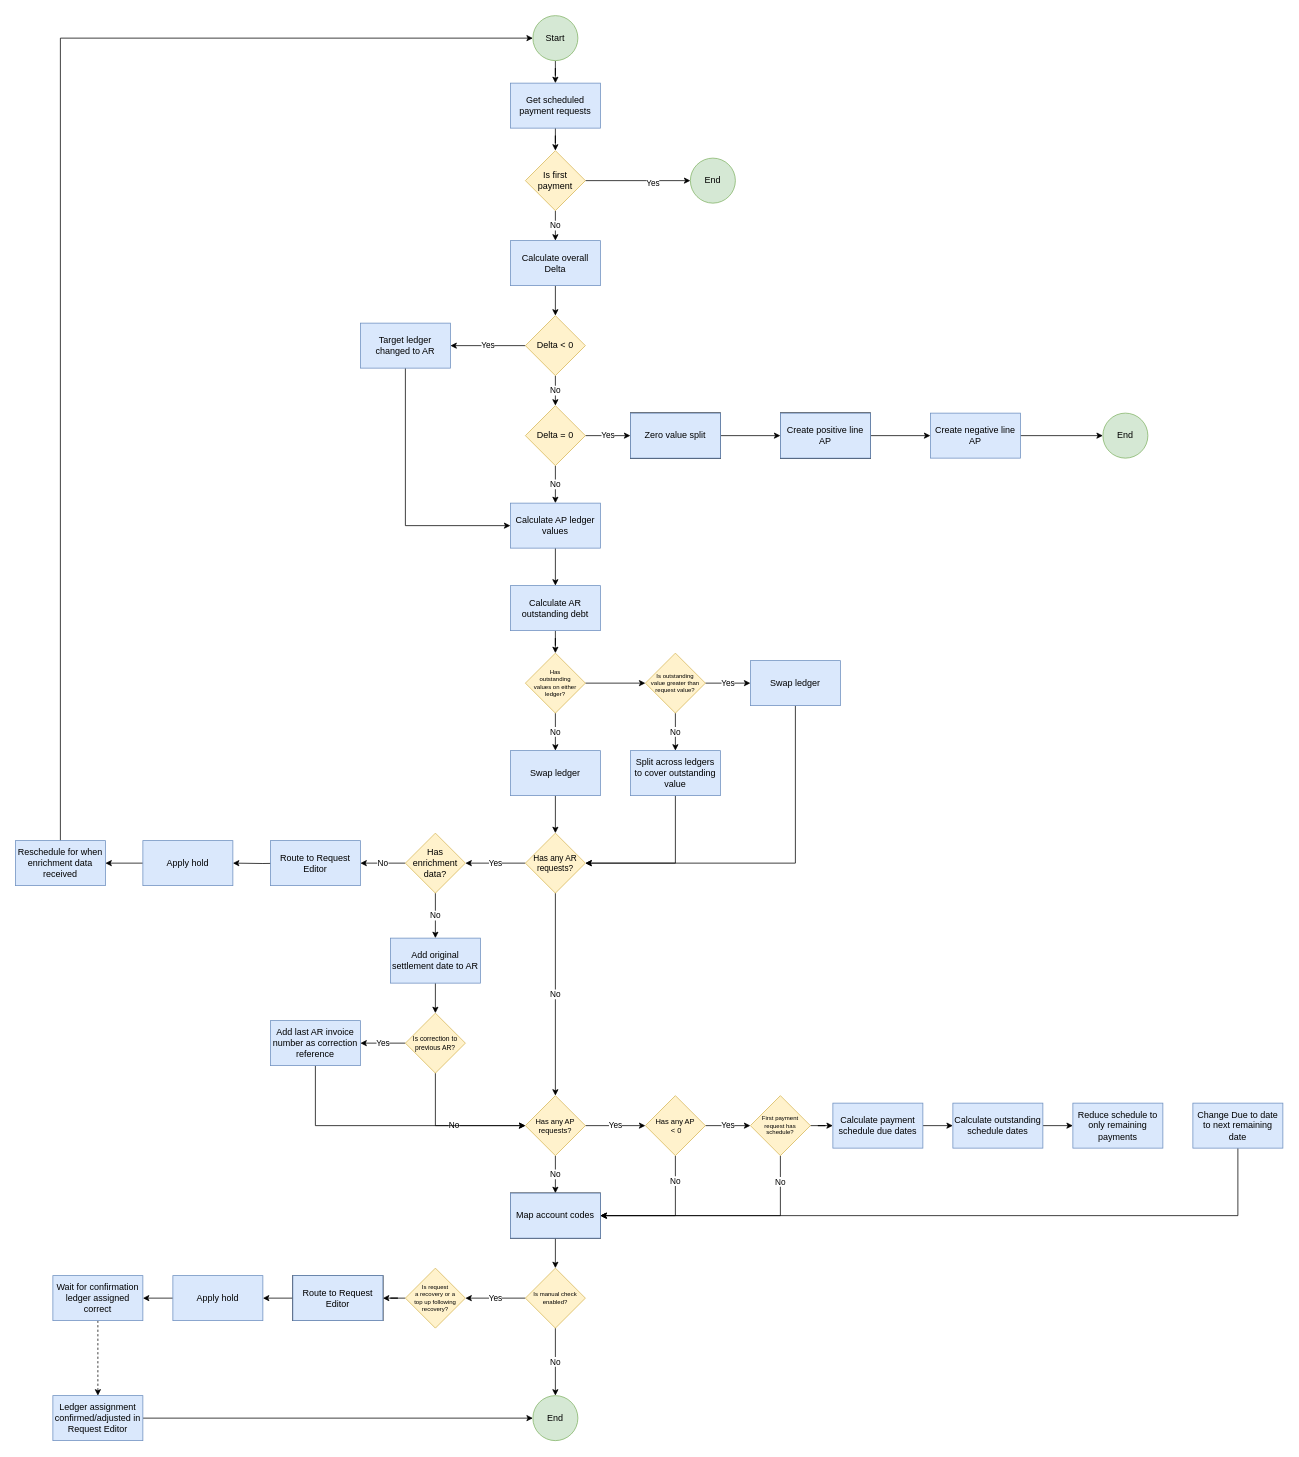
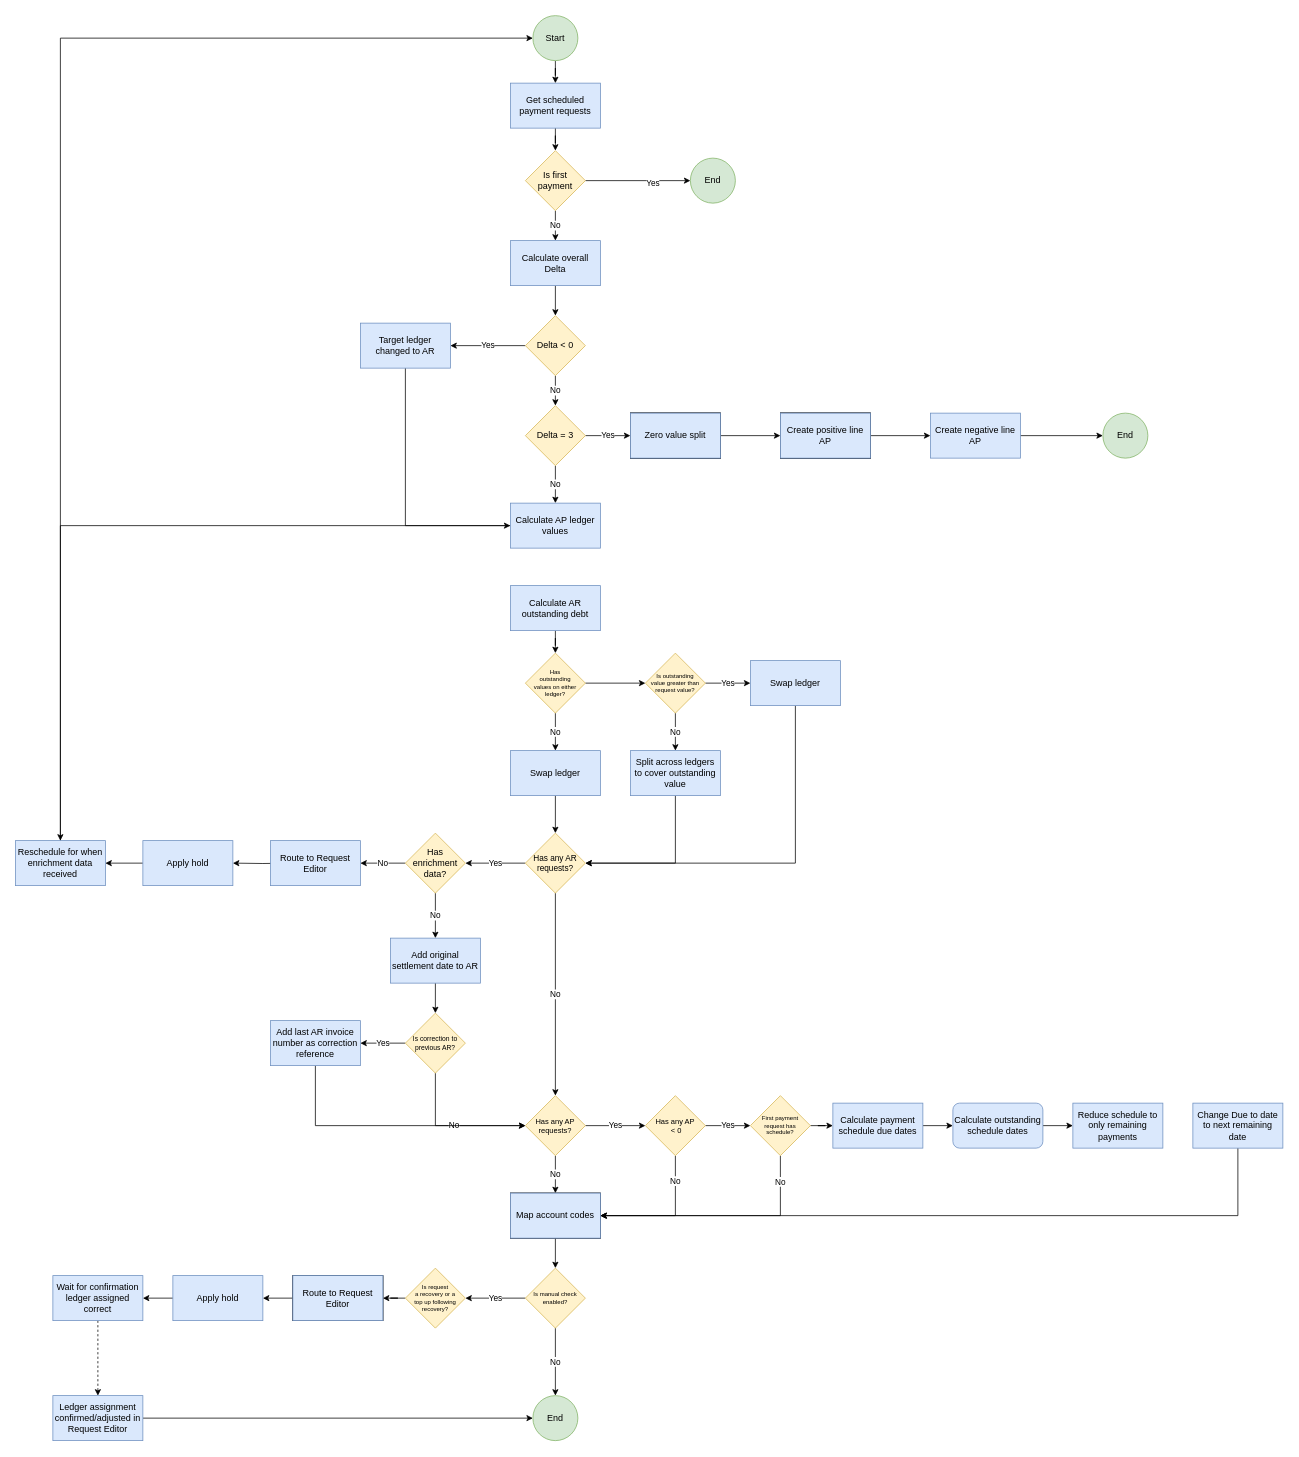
node "Delta = 0": label "Delta = 0" -> "Delta = 3"
edge "Calculate AP ledger values" -> "Calculate AR outstanding debt": now "Calculate AP ledger values" -> "Reschedule for when enrichment data received"
node "Calculate outstanding schedule dates": shape rectangle -> rounded rectangle
